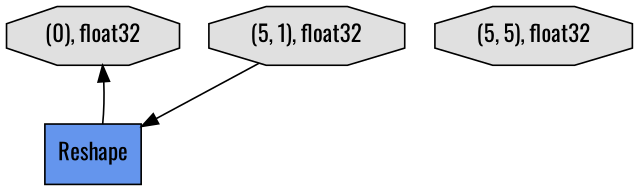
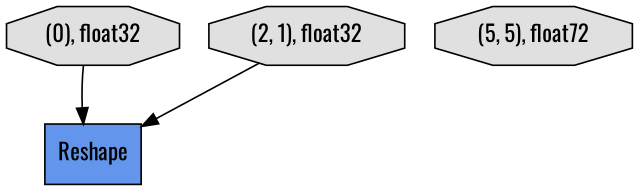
node "(5, 1), float32": label "(5, 1), float32" -> "(2, 1), float32"
node "(5, 5), float32": label "(5, 5), float32" -> "(5, 5), float72"
edge "Reshape" -> "(0), float32": reversed
